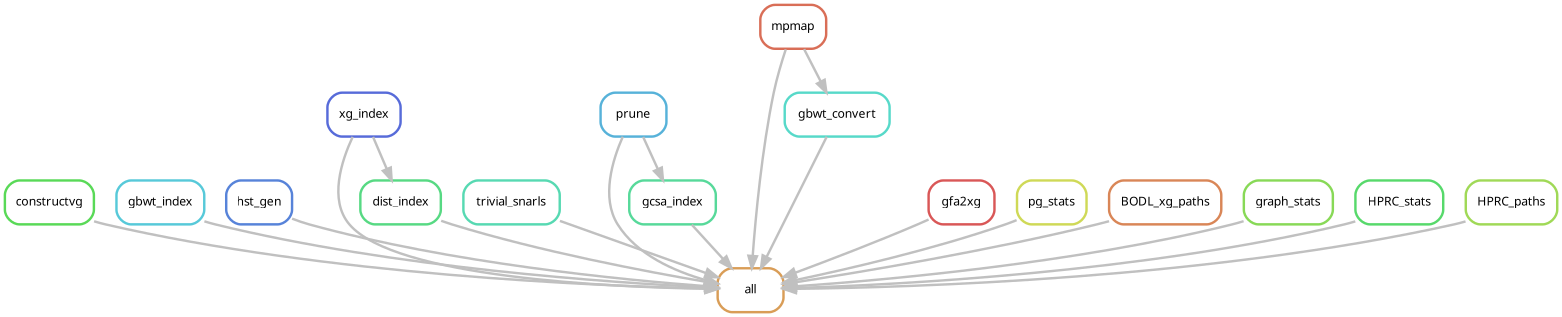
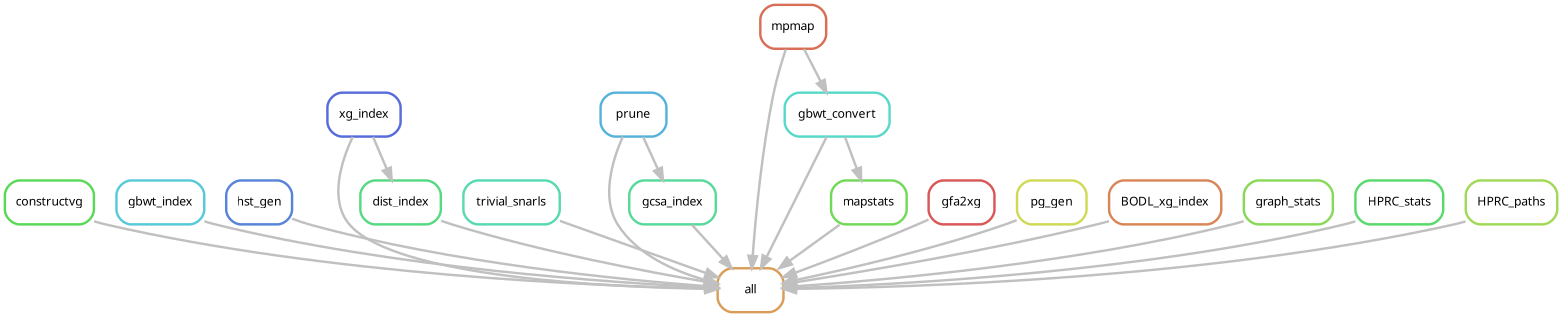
node "mapstats": added
node "pg_stats": label "pg_stats" -> "pg_gen"
node "BODL_xg_paths": label "BODL_xg_paths" -> "BODL_xg_index"
